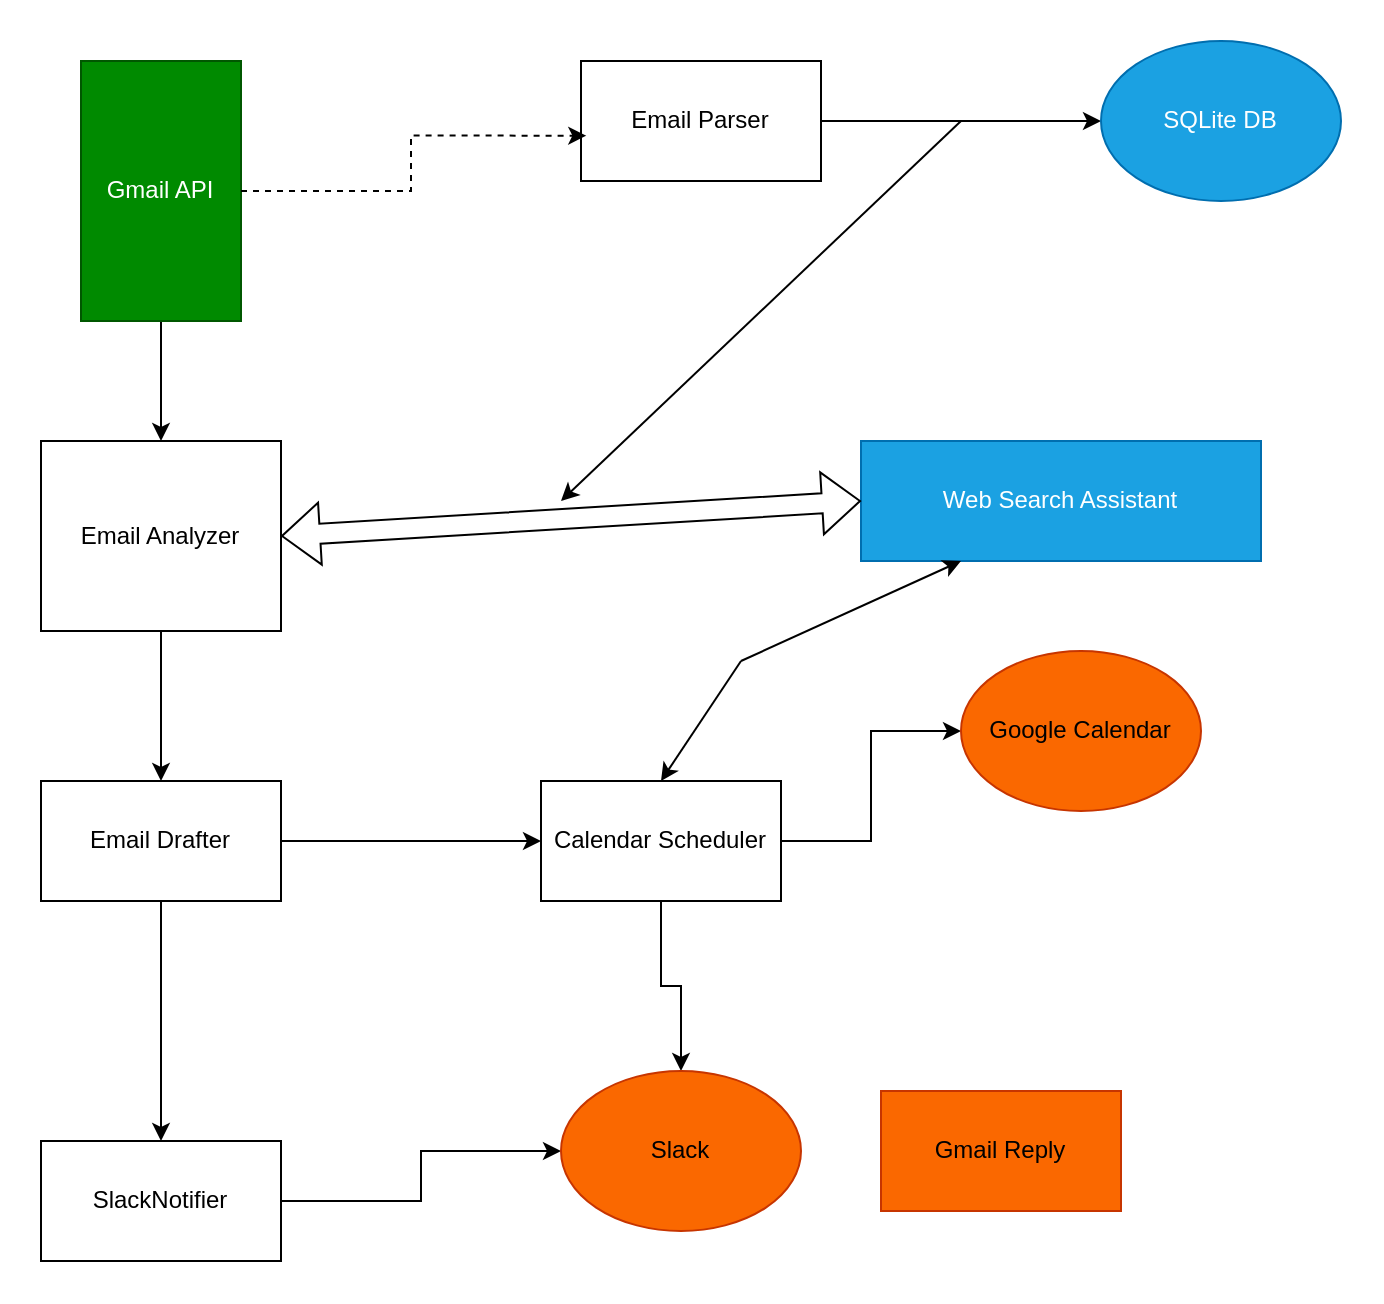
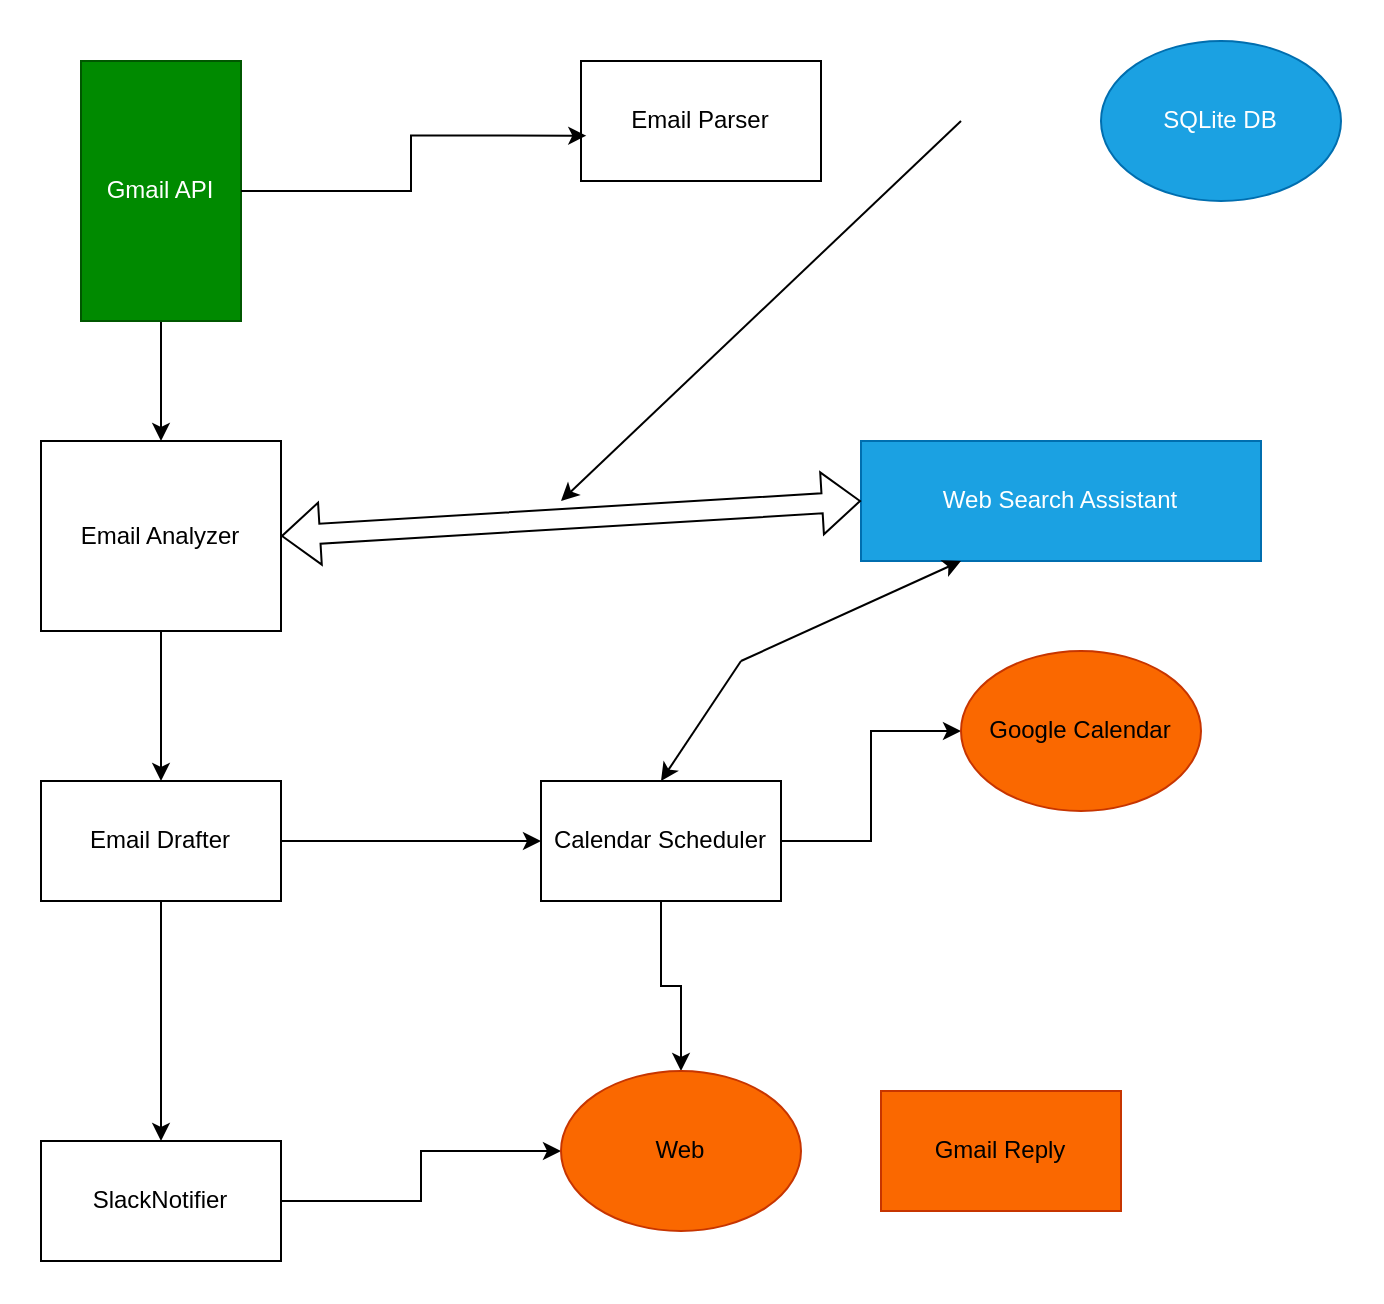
edge "Email Parser" -> "SQLite DB": removed
edge "Gmail API" -> "Email Parser": style dashed -> solid
node "Slack": label "Slack" -> "Web"
